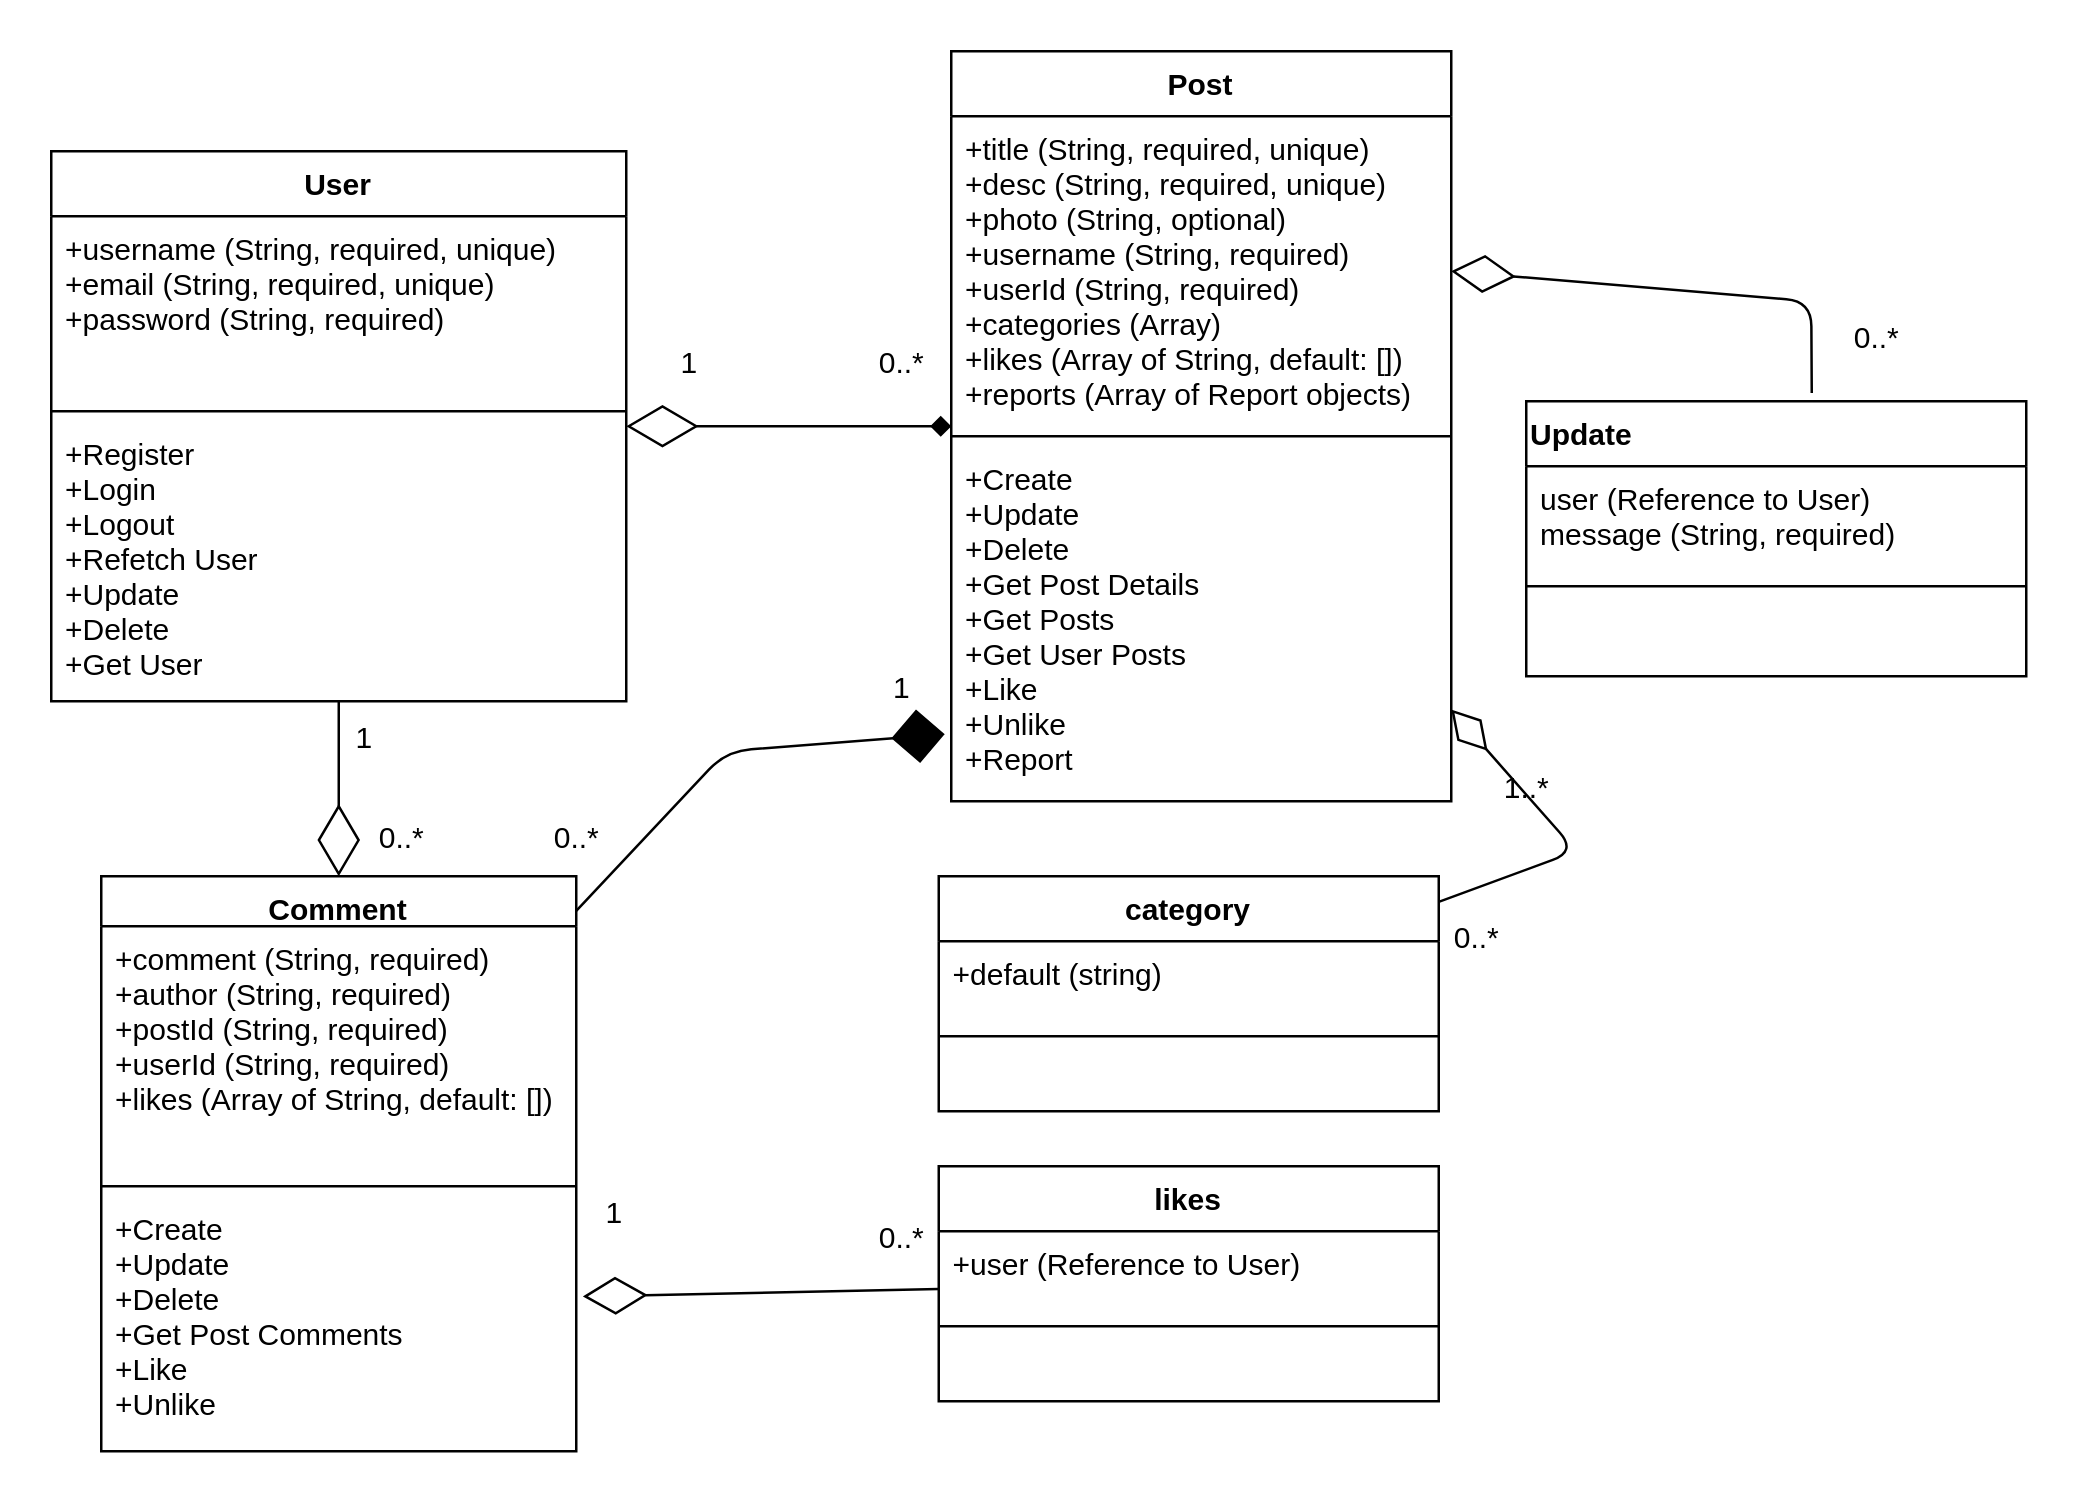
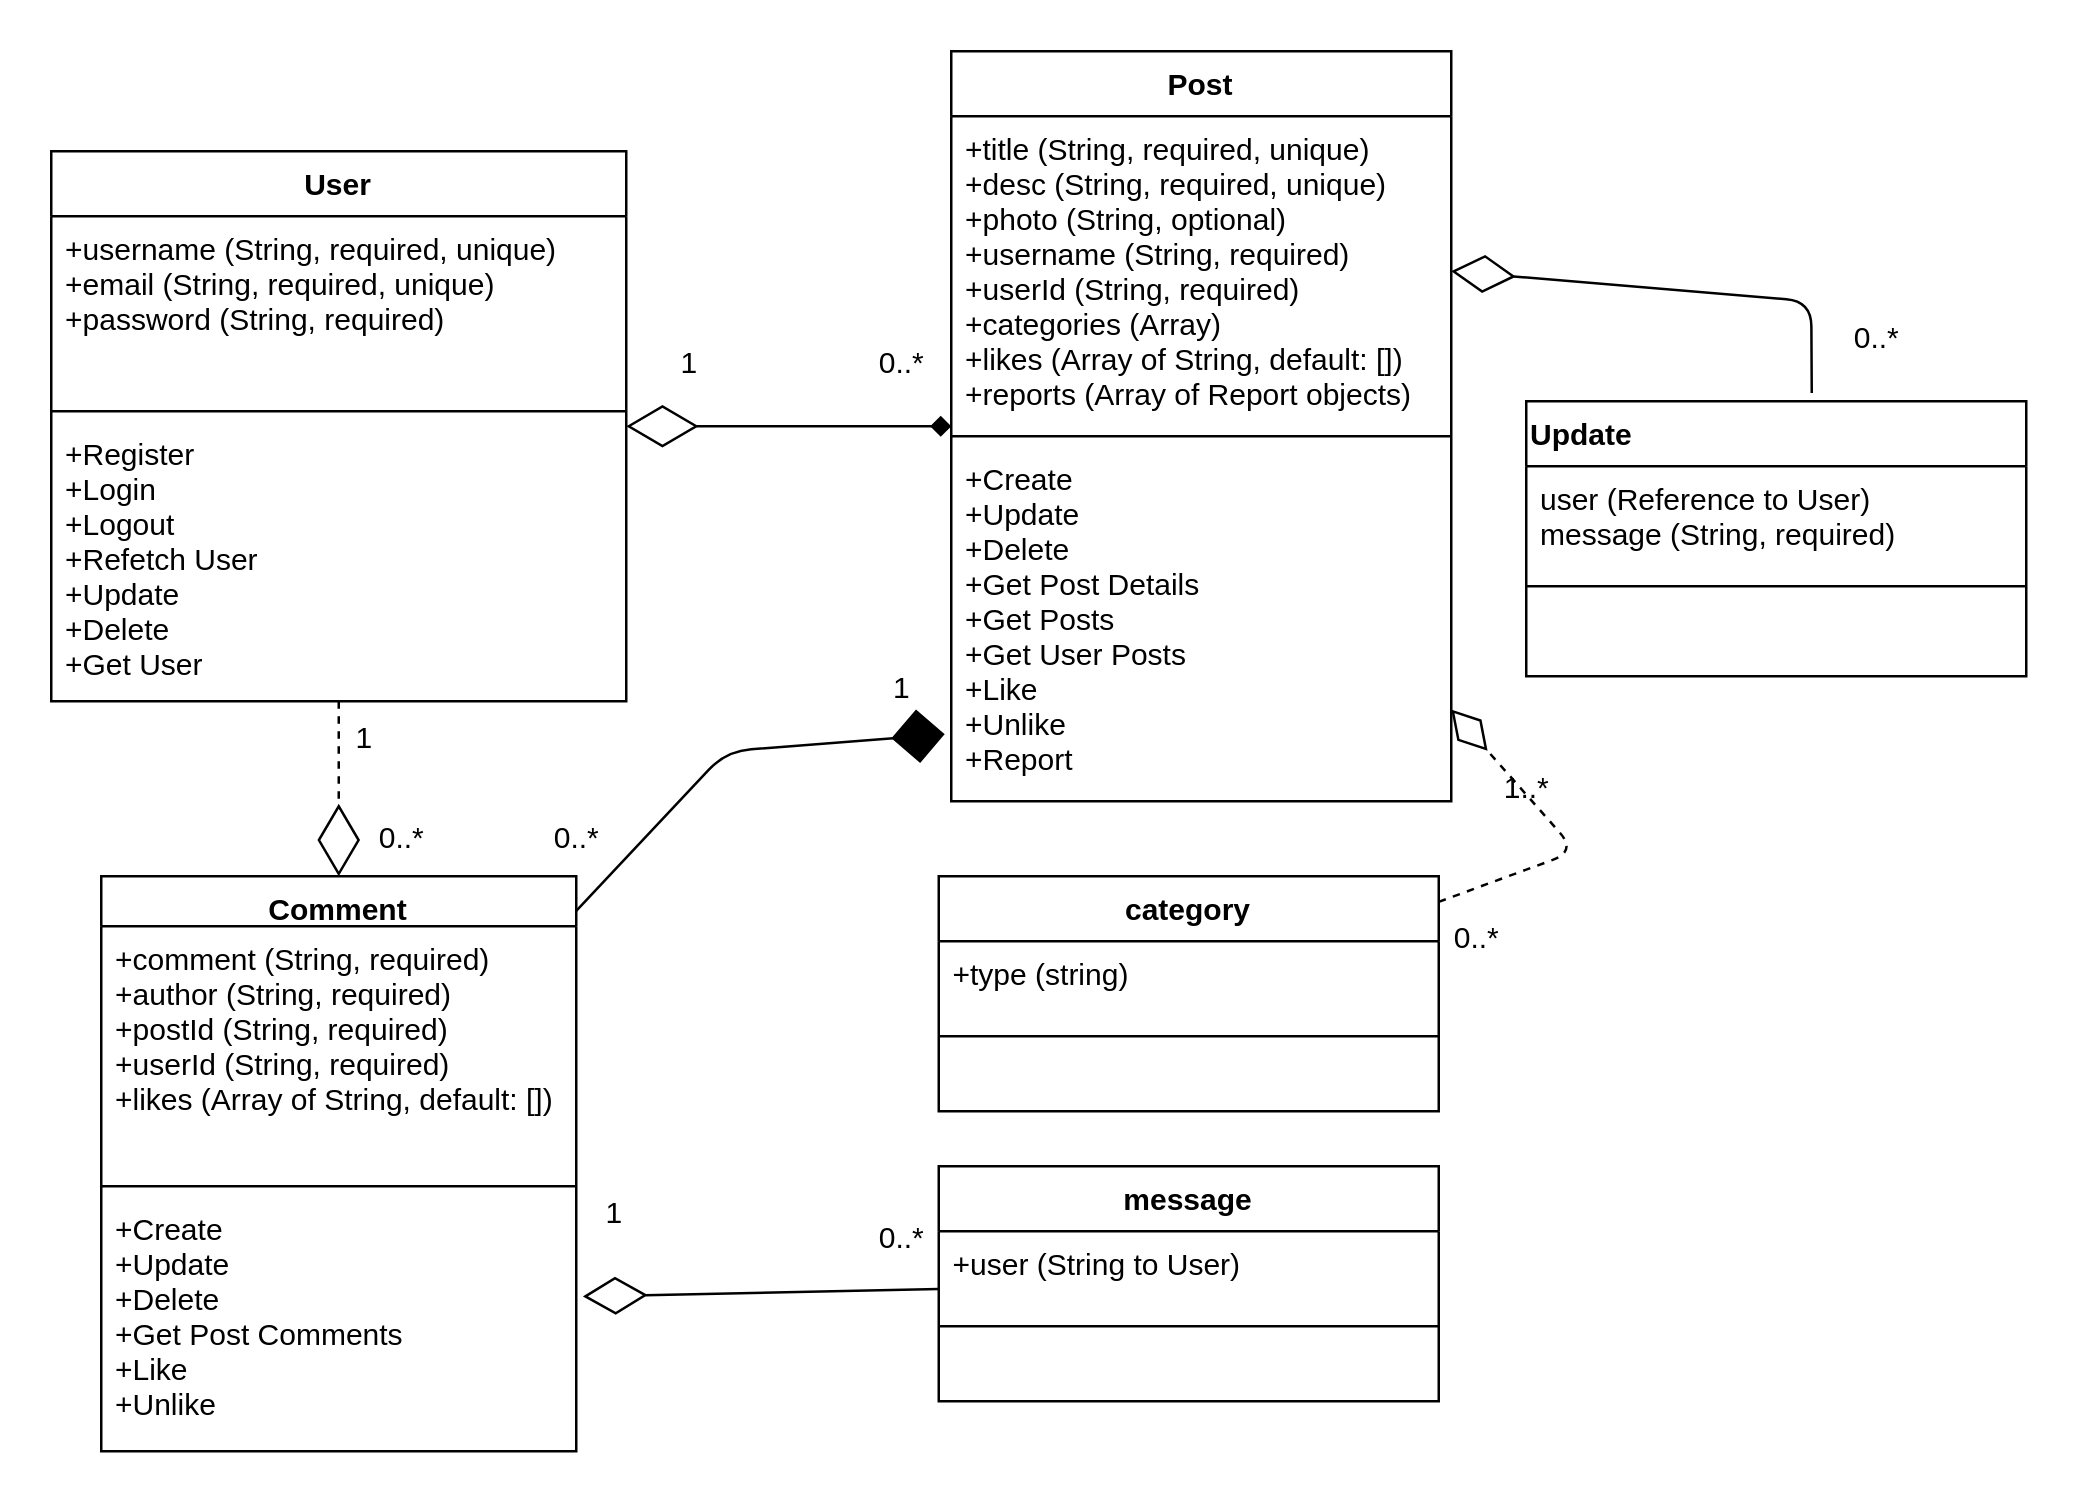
edge "User" -> "Comment": style solid -> dashed
edge "category" -> "Post": style solid -> dashed
node "+default (string)": label "+default (string)" -> "+type (string)"
node "likes": label "likes" -> "message"
node "+user (Reference to User)": label "+user (Reference to User)" -> "+user (String to User)"
